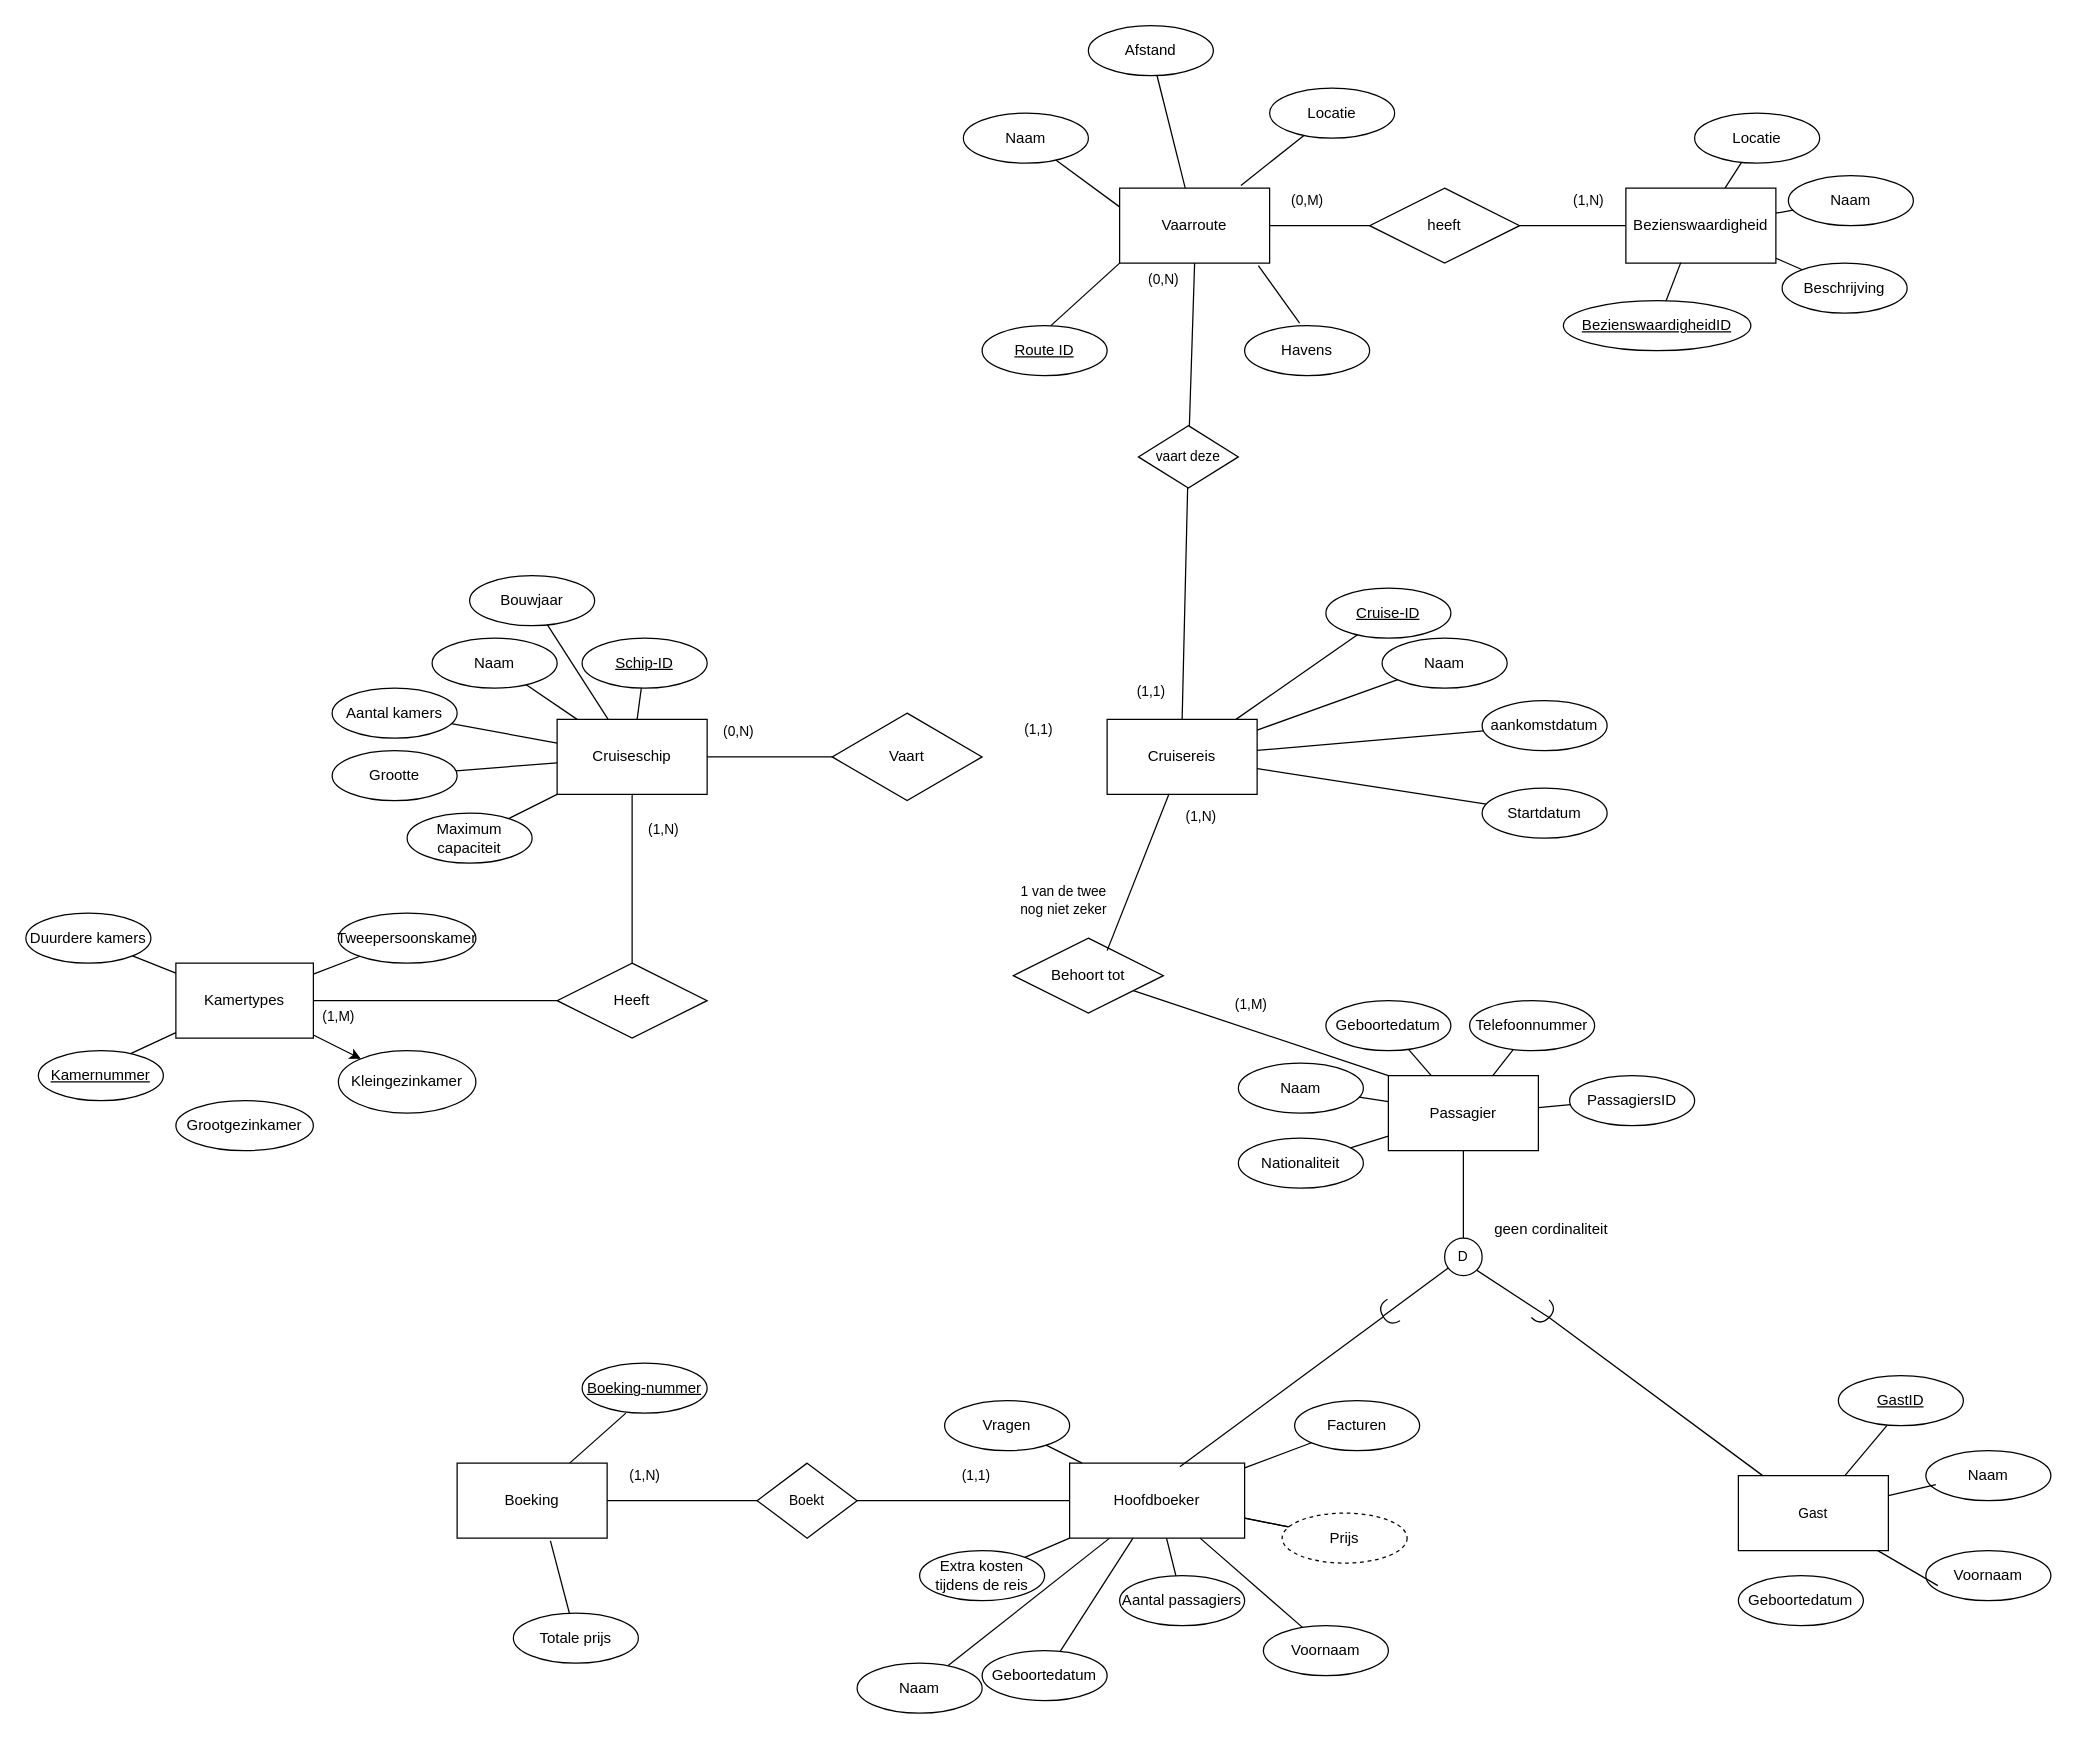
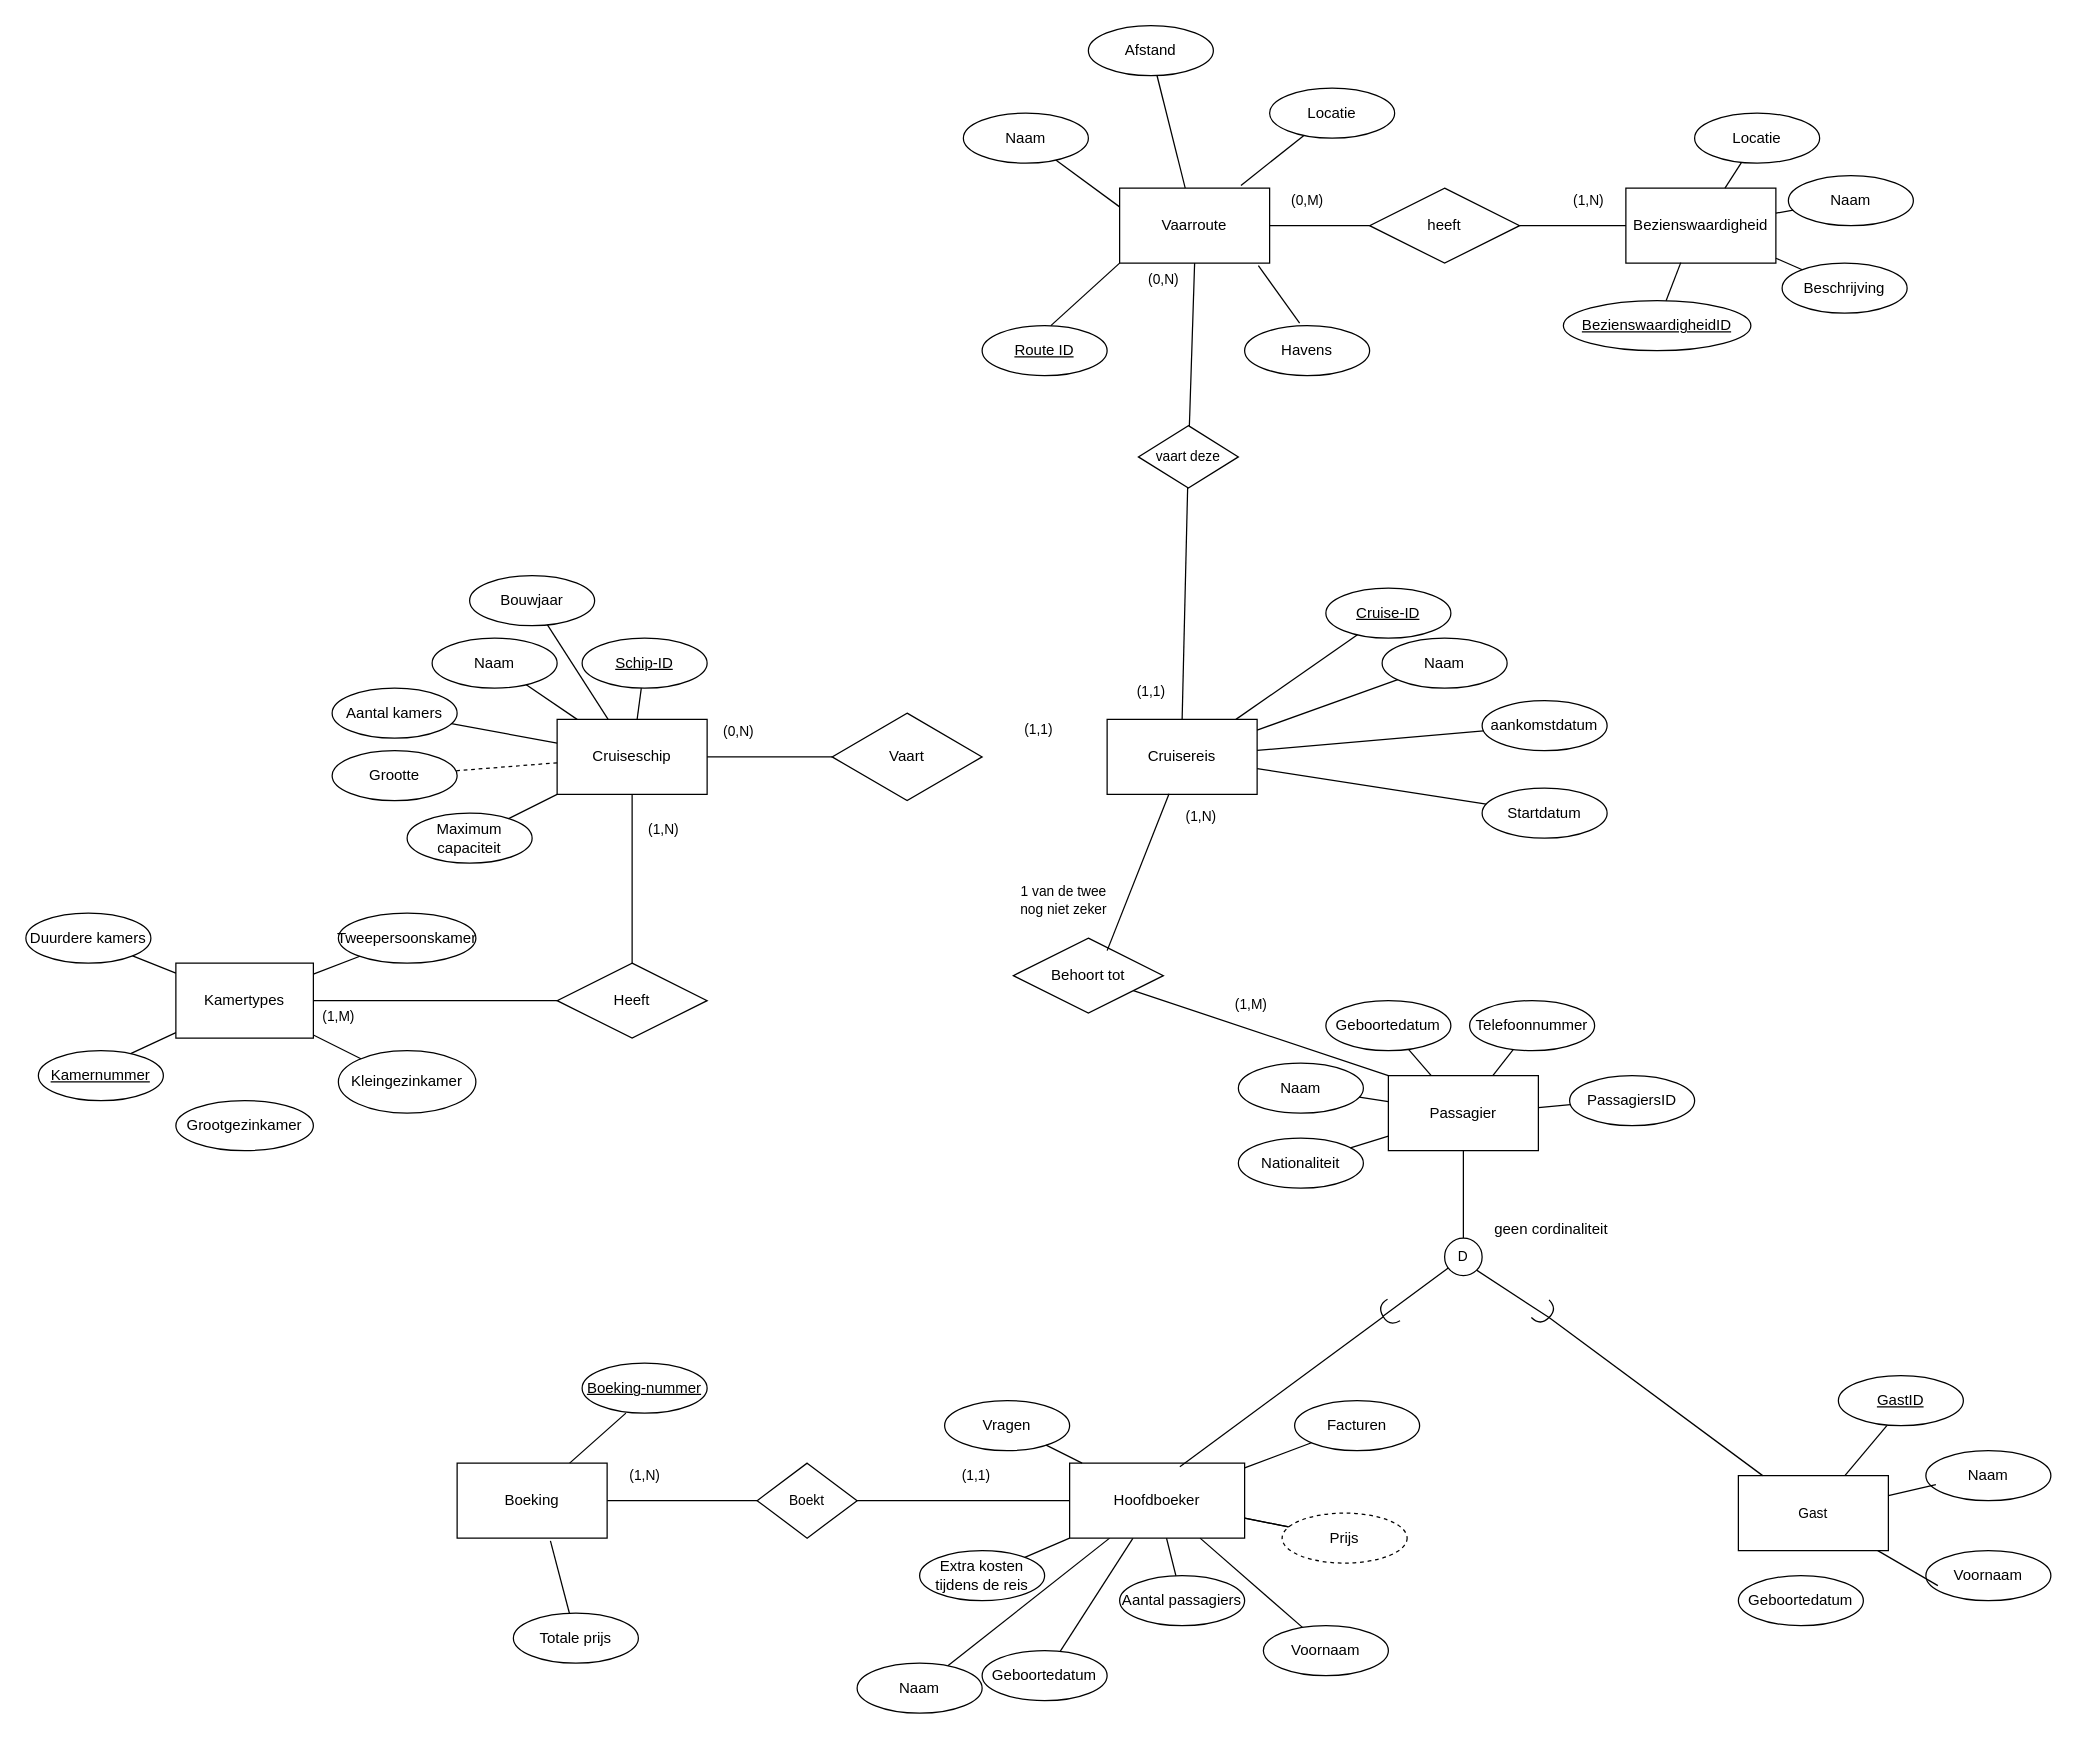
edge "Cruiseschip" -- "Grootte": style solid -> dashed
edge "Kamertypes" -> "Kleingezinkamer": arrowhead classic -> none
